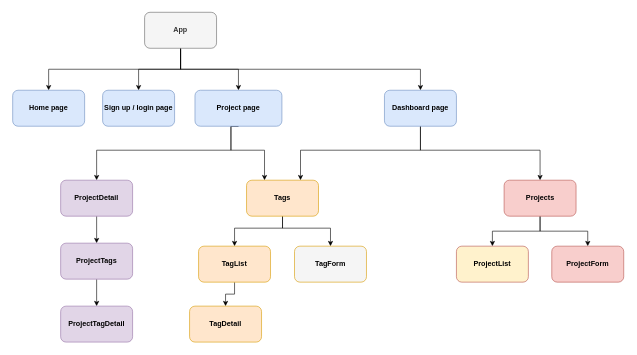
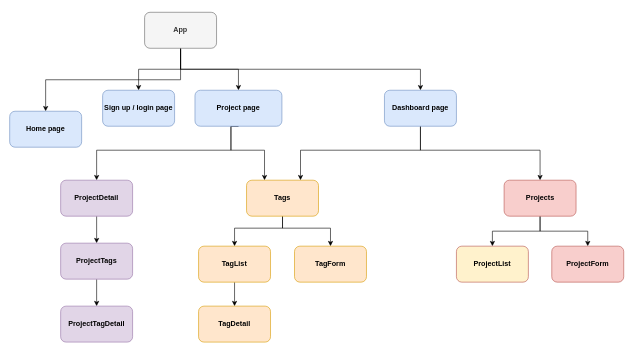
node "Home page": moved (48, 108) -> (45, 129)
node "TagForm": fillcolor #f5f5f5 -> #ffe6cc
node "TagDetail": moved (225, 324) -> (234, 324)
